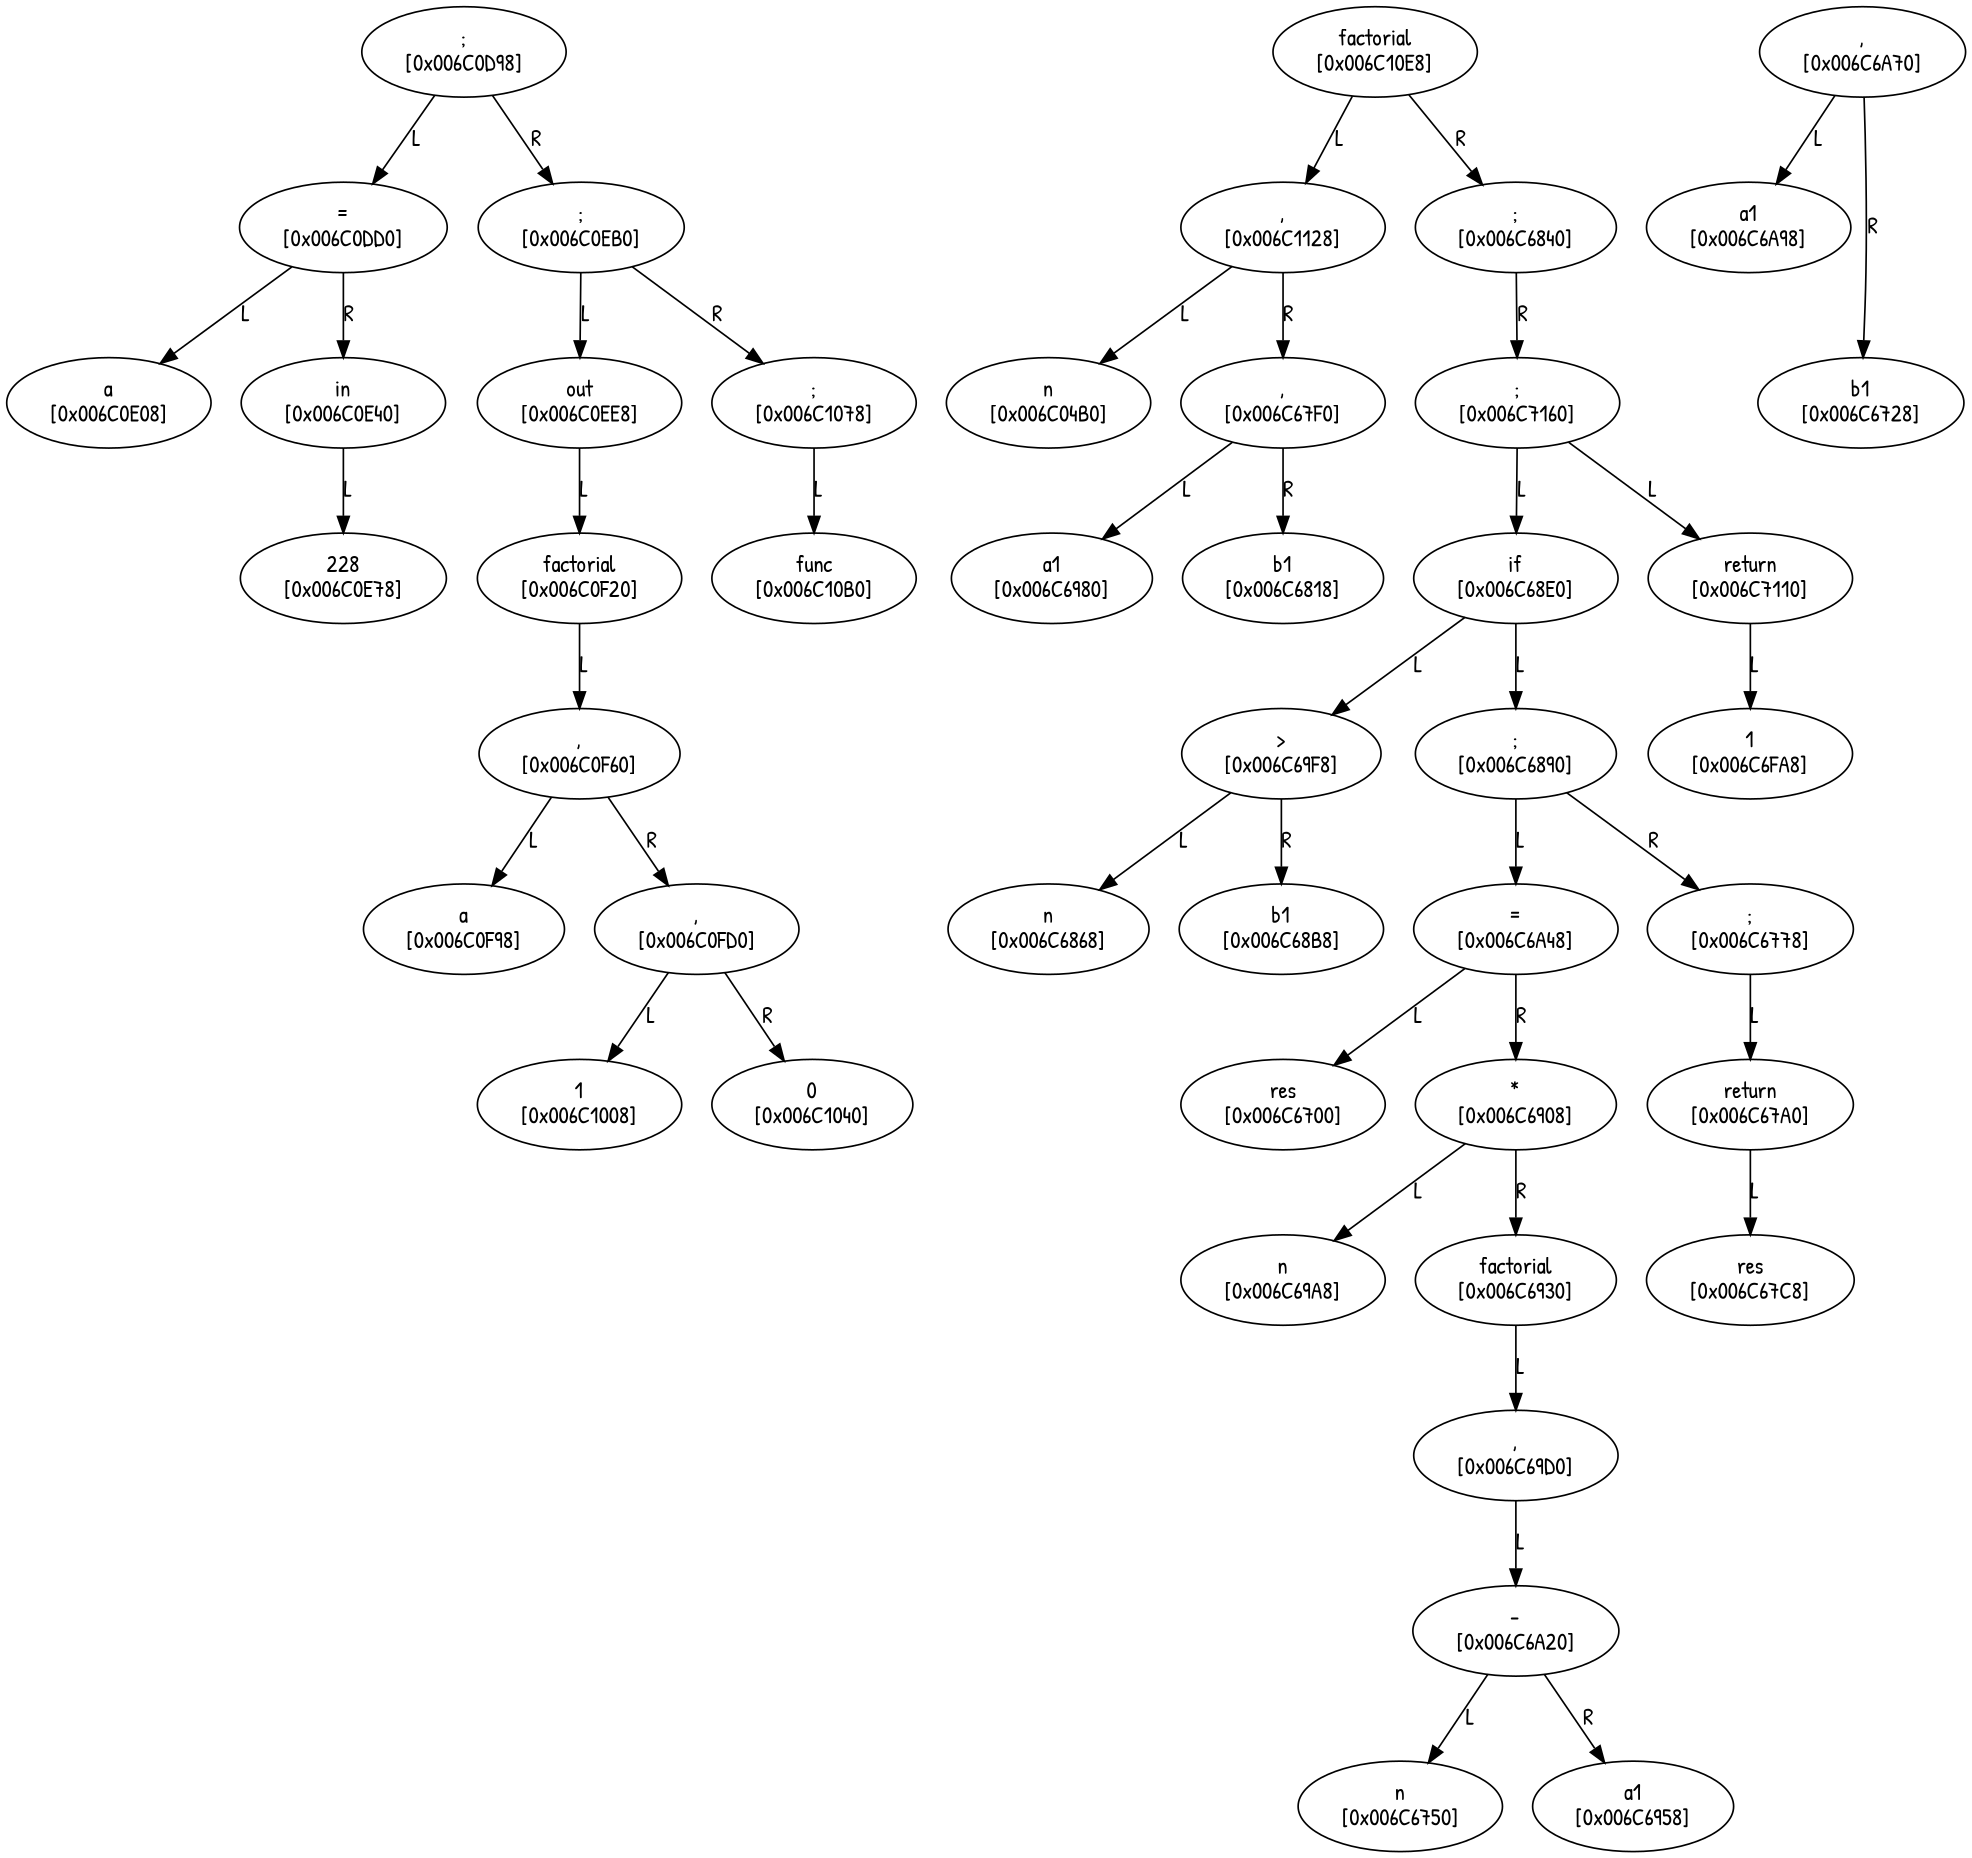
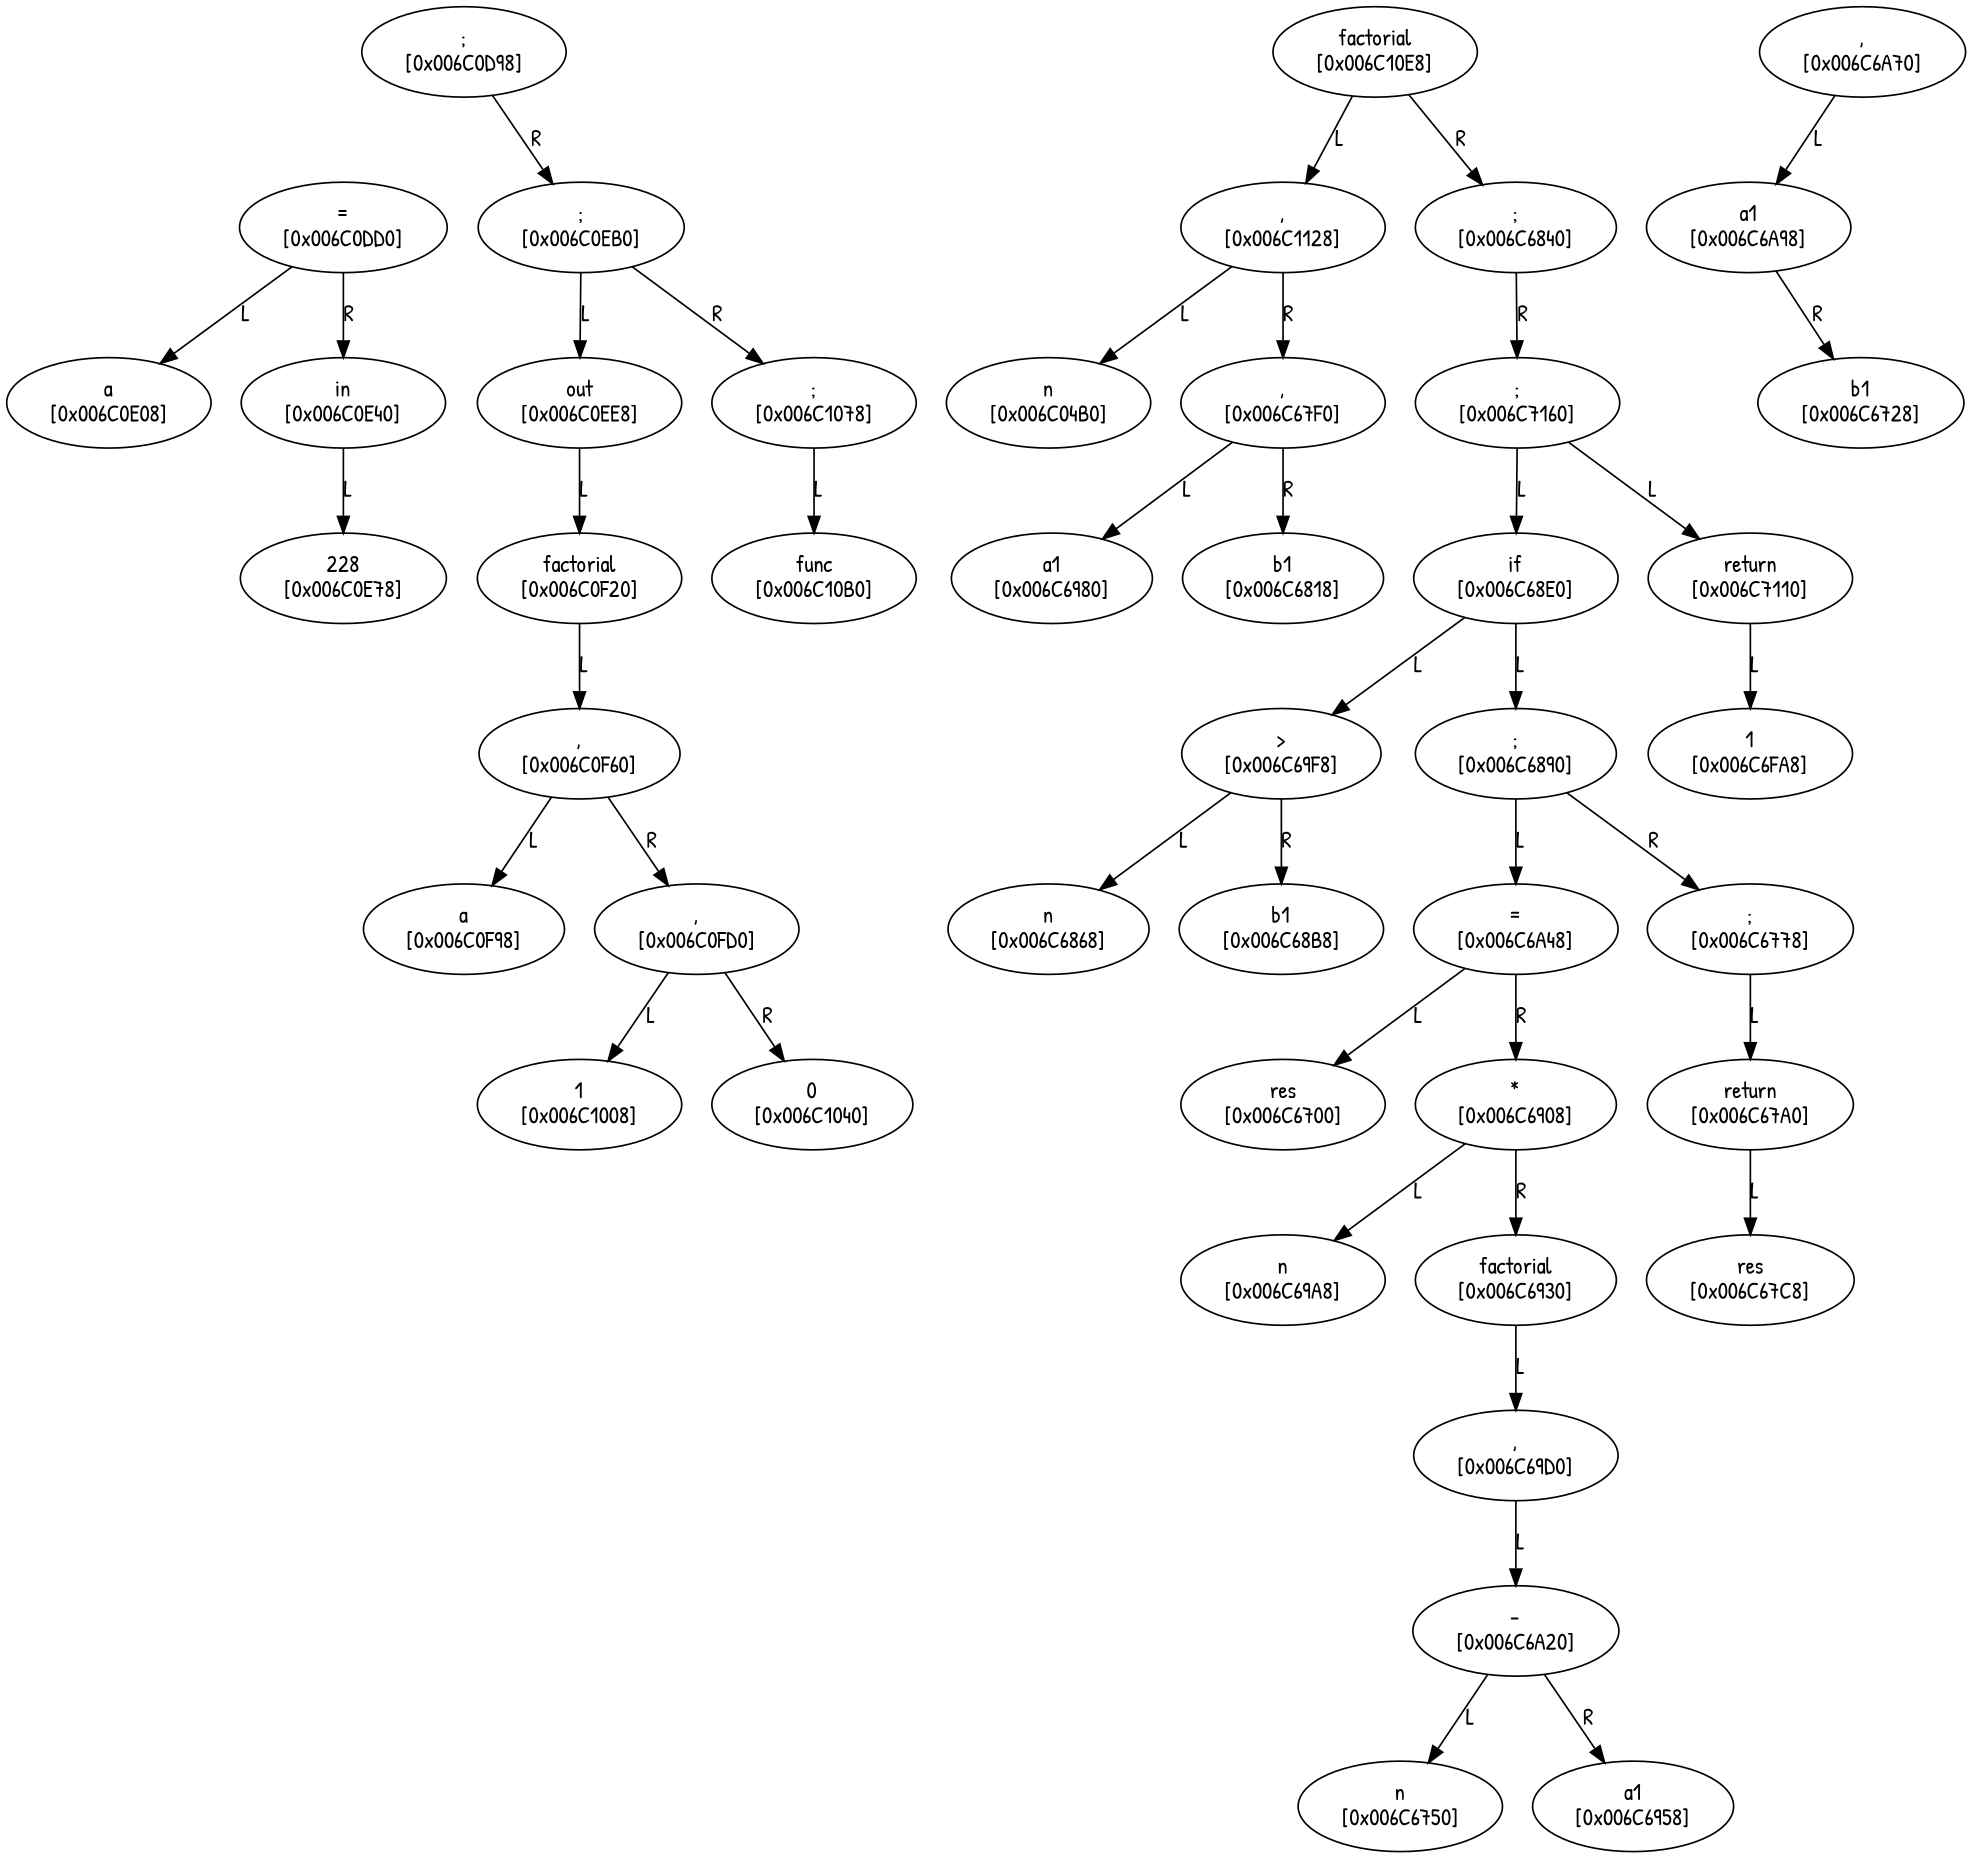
edge "; [0x006C0D98]" -> "= [0x006C0DD0]": removed, label "L"
edge ", [0x006C6A70]" -> "b1 [0x006C6728]": now "a1 [0x006C6A98]" -> "b1 [0x006C6728]"
